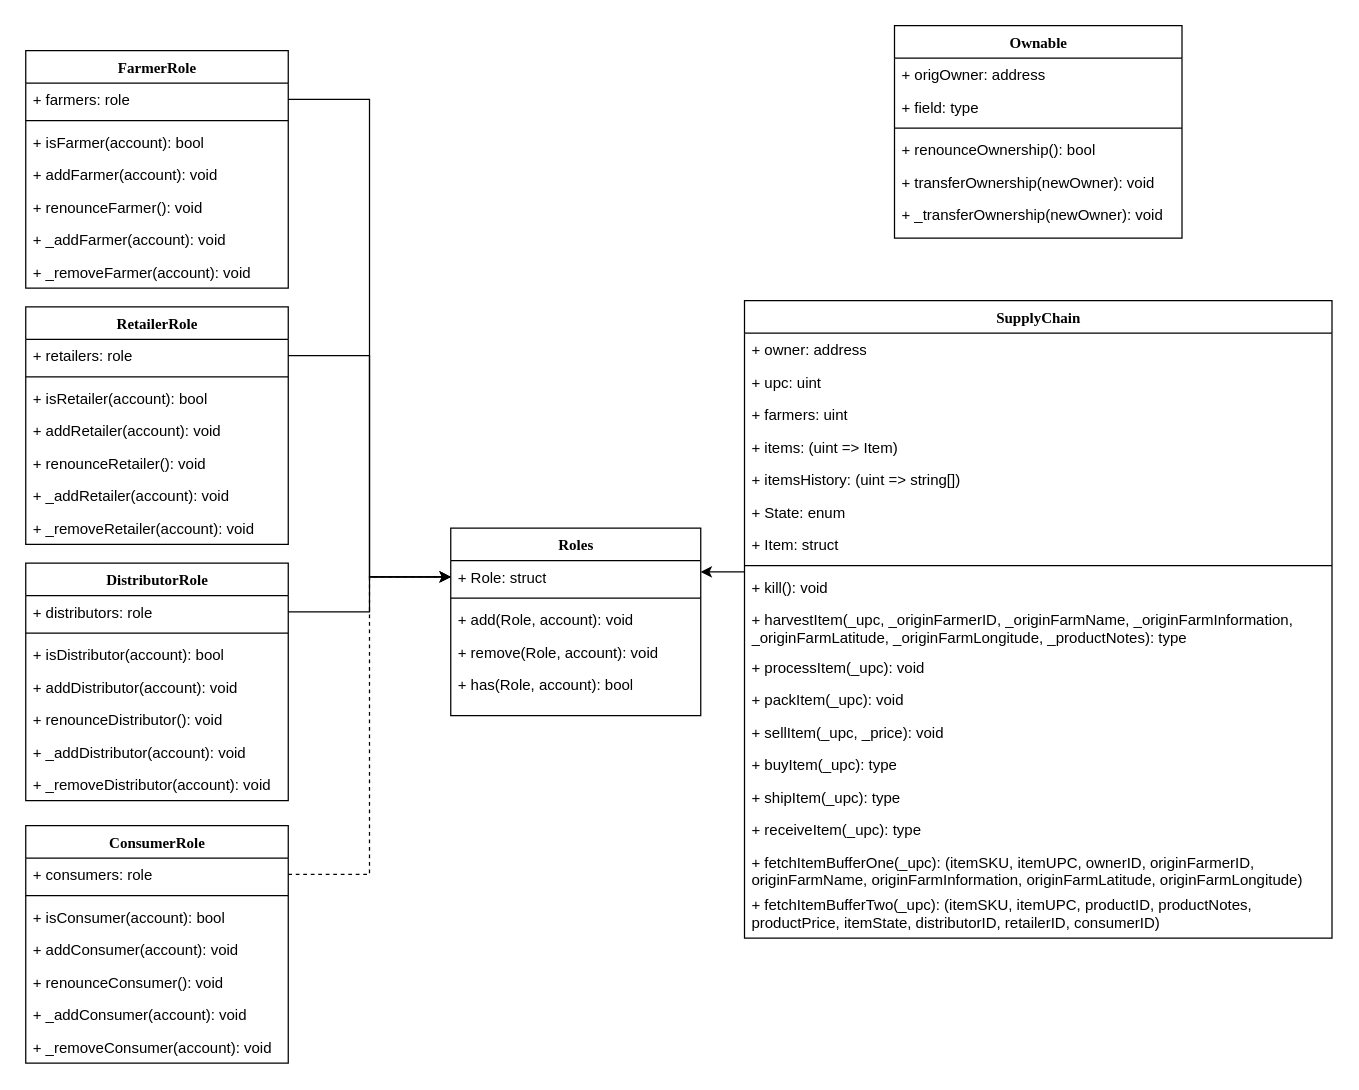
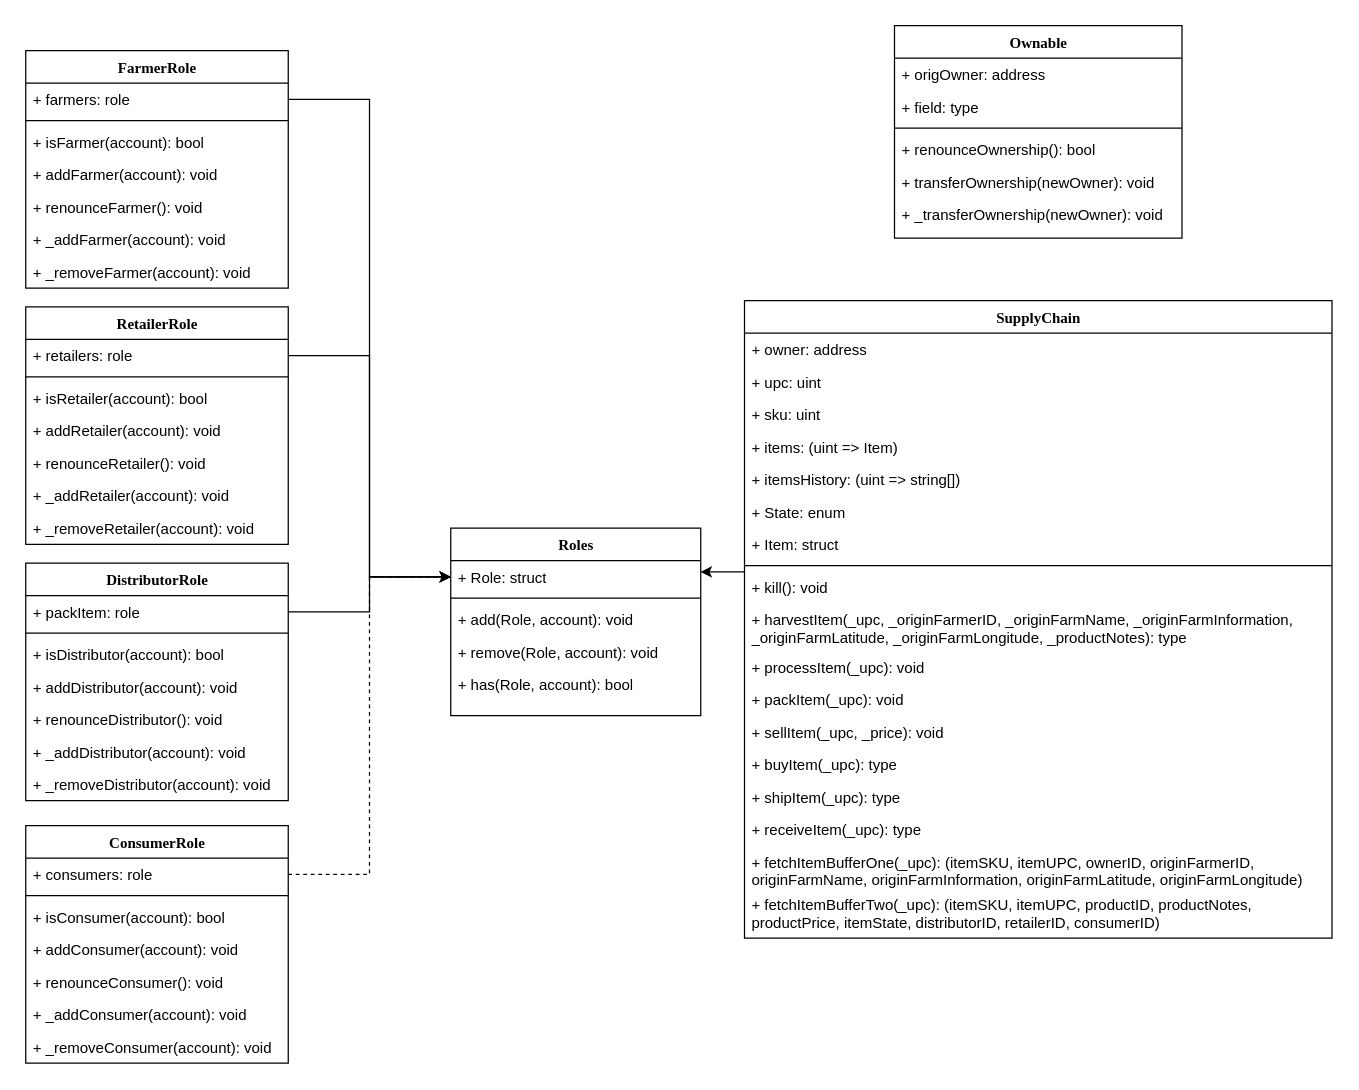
node "+ farmers: uint": label "+ farmers: uint" -> "+ sku: uint"
node "+ distributors: role": label "+ distributors: role" -> "+ packItem: role"
